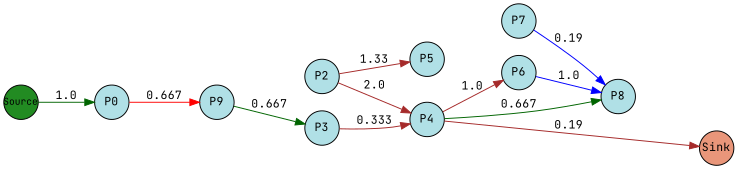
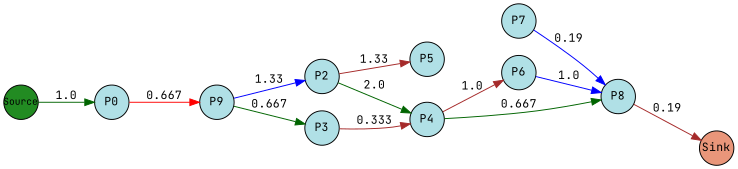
edge "P9" -> "P2": added, label "1.33"
edge "P2" -> "P4": color brown -> darkgreen
edge "P4" -> "Sink": now "P8" -> "Sink"
